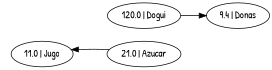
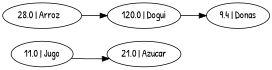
node "28.0 | Arroz": added
edge "21.0 | Azucar" -> "11.0 | Jugo": reversed
